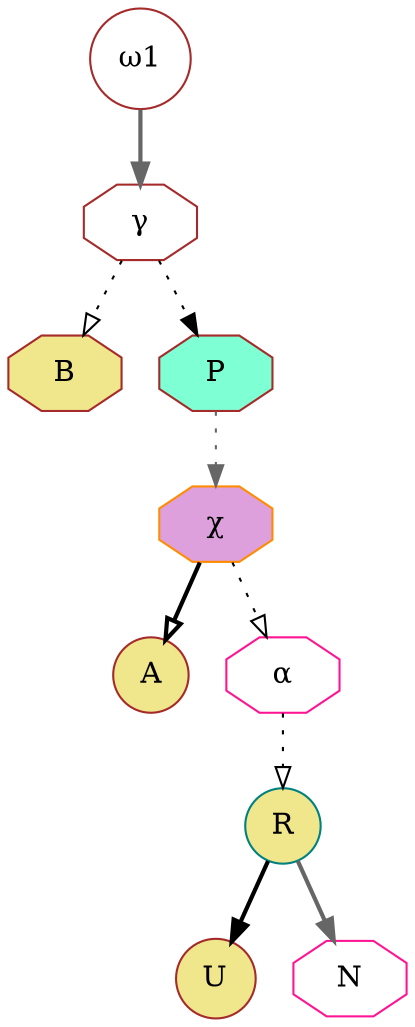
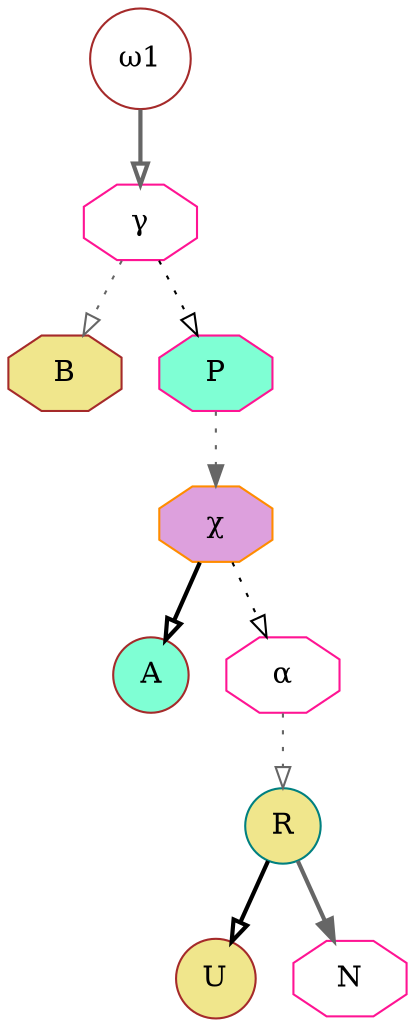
edge "ω1" -> "γ": arrowhead normal -> onormal
node "γ": color brown -> deeppink
edge "γ" -> "B": color black -> gray40
edge "γ" -> "P": arrowhead normal -> onormal
node "P": color brown -> deeppink
node "A": fillcolor khaki -> aquamarine
edge "α" -> "R": color black -> gray40
edge "R" -> "U": arrowhead normal -> onormal
